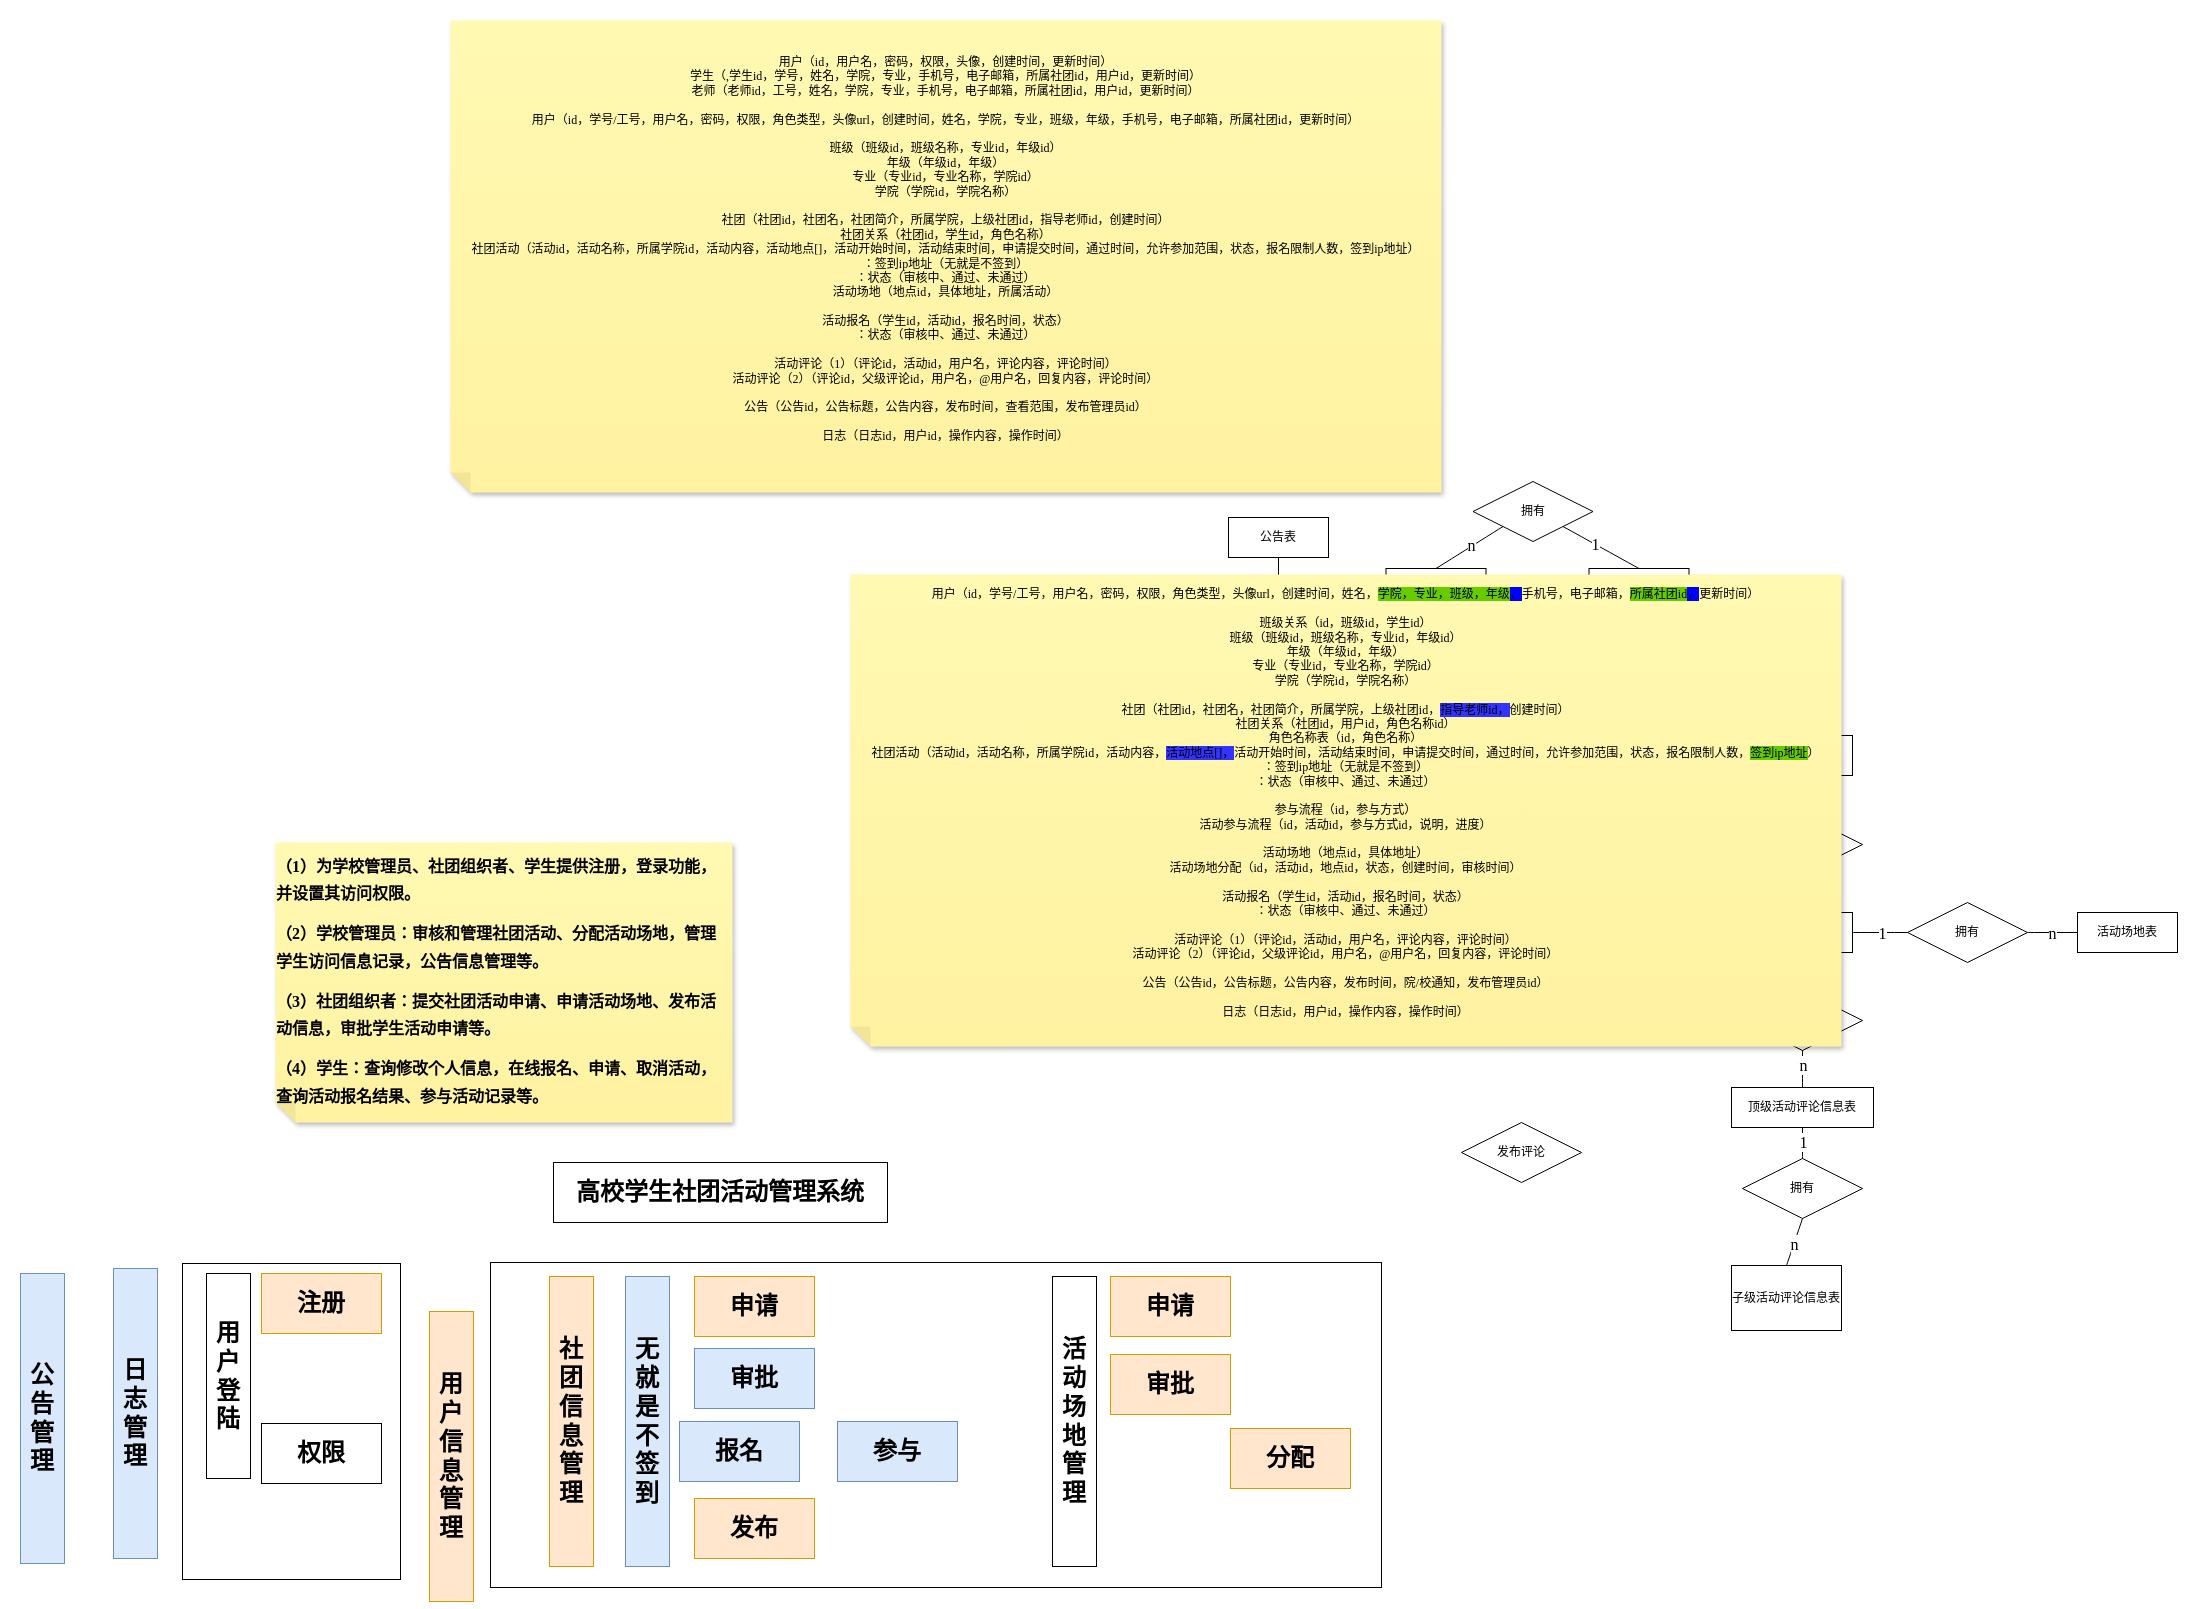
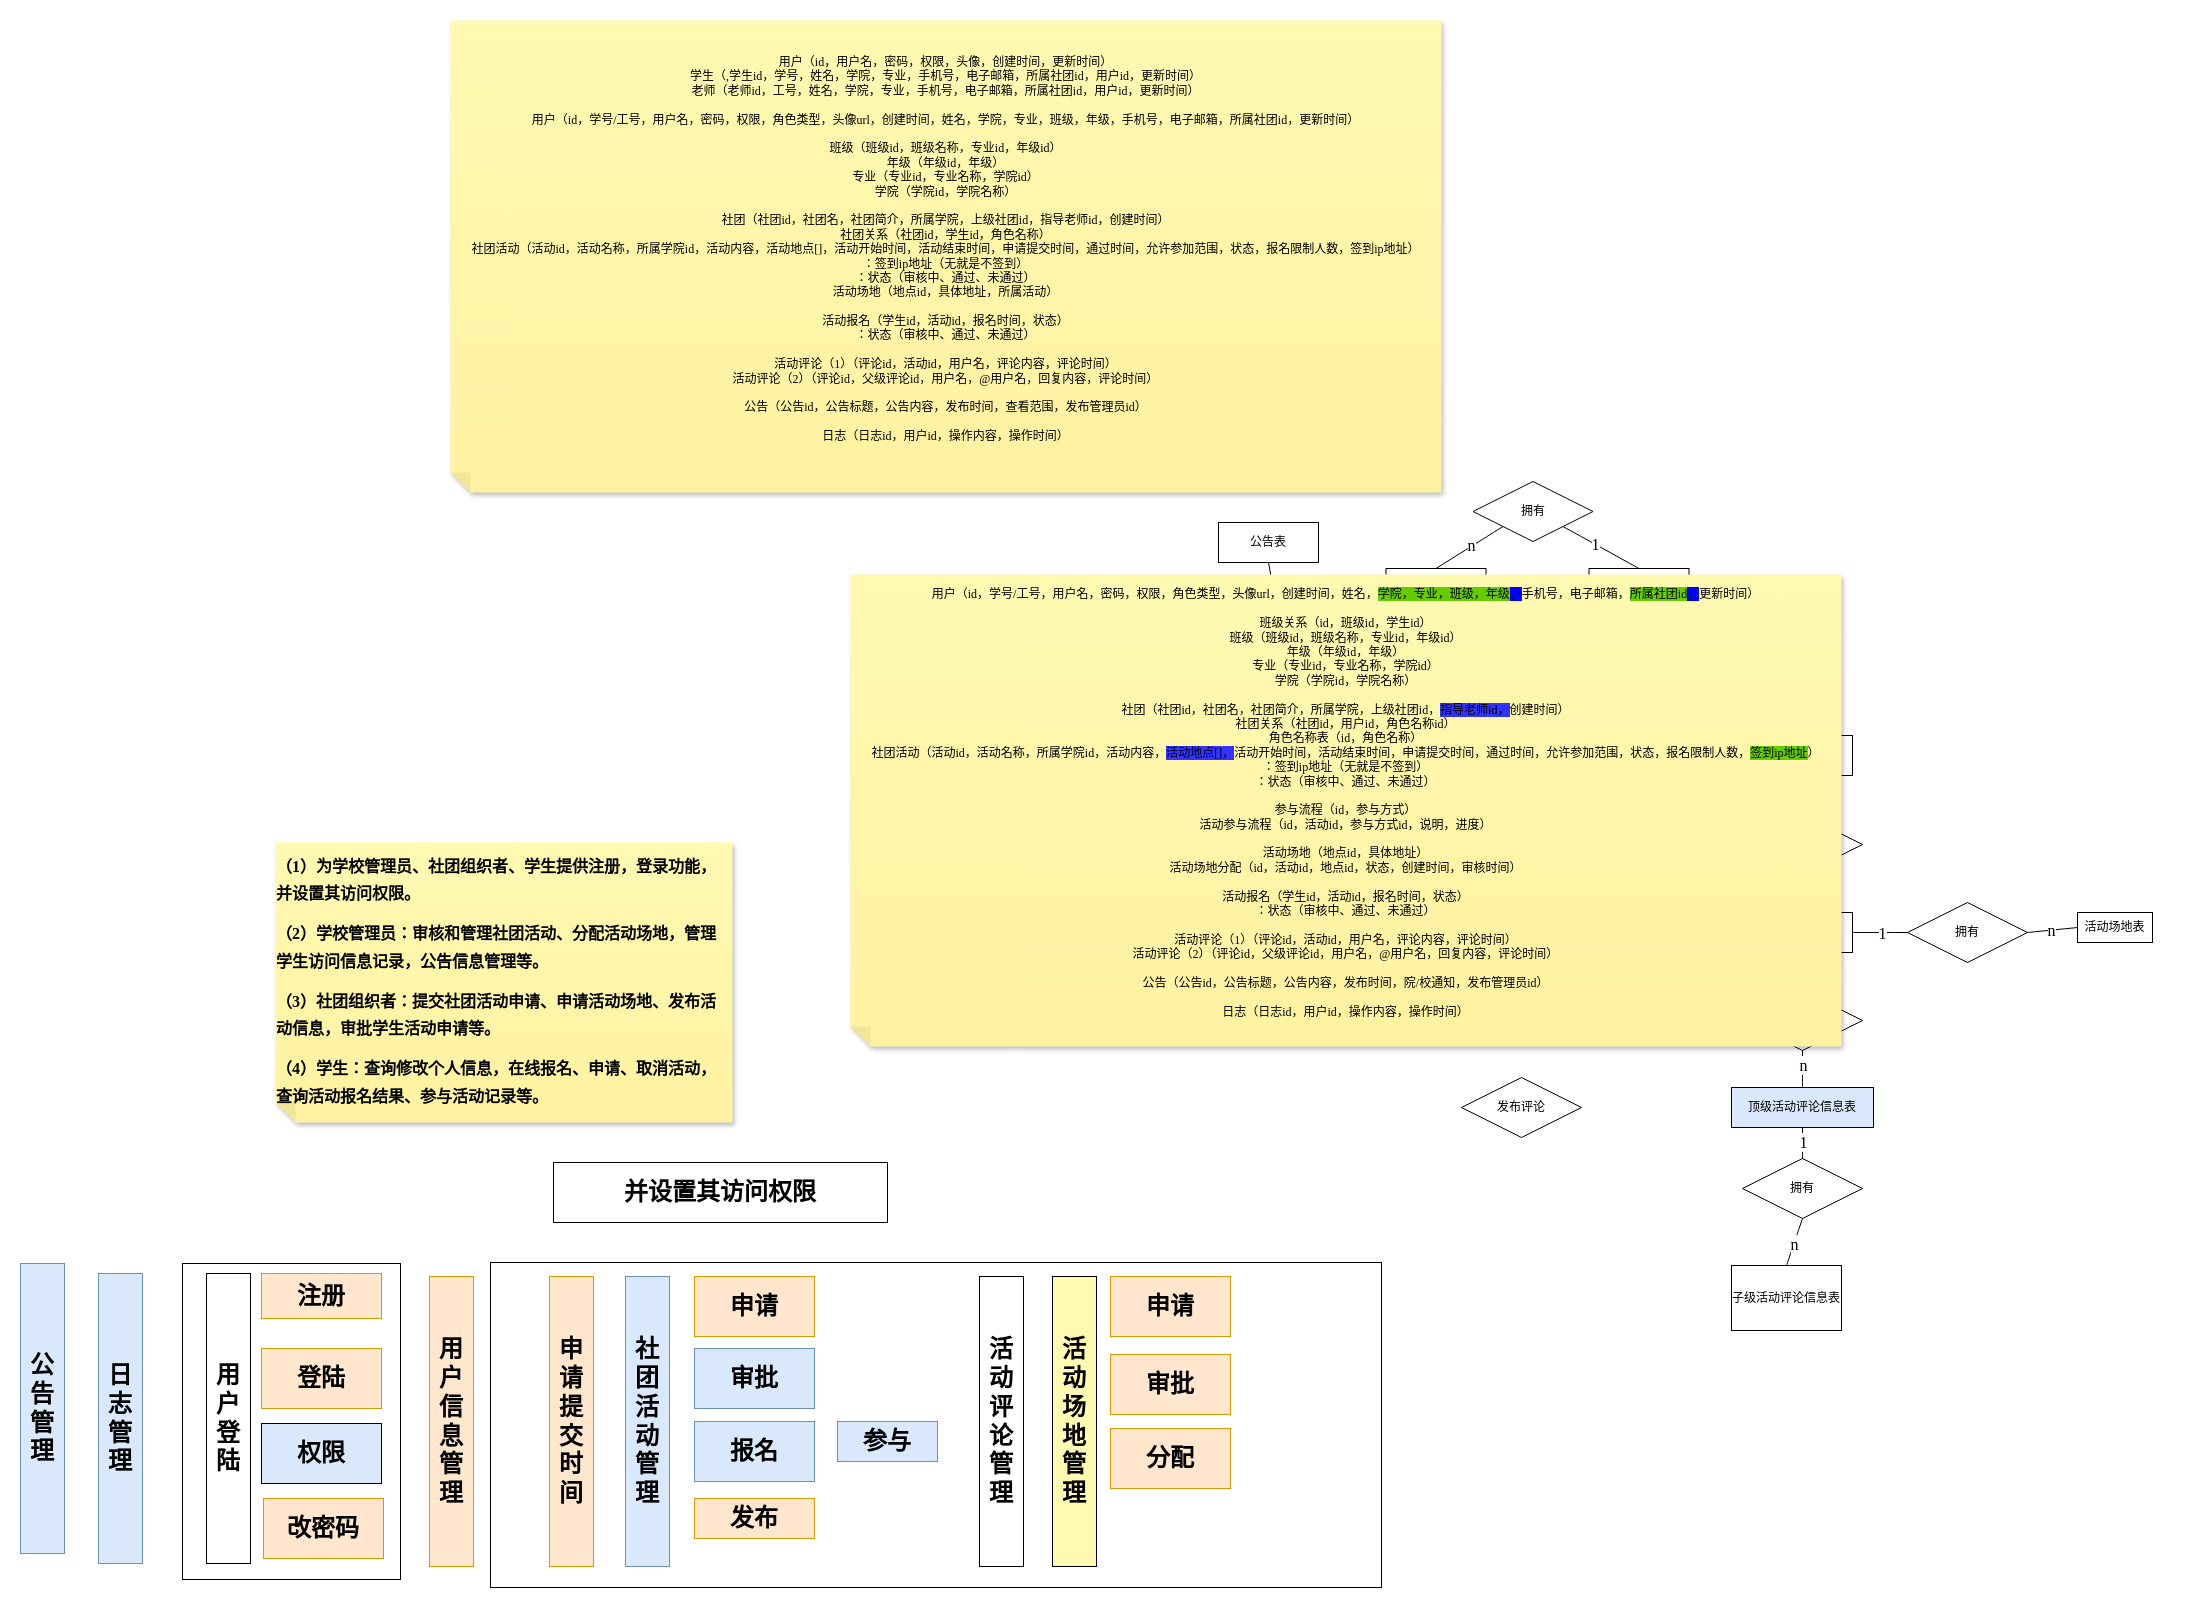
node "公告表": moved (1279, 538) -> (1269, 543)
node "活动场地表": size 100x40 -> 75x30
node "顶级活动评论信息表": fillcolor #ffffff -> #dae8fc
node "发布评论": moved (1522, 1153) -> (1522, 1108)
node "高校学生社团活动管理系统": label "高校学生社团活动管理系统" -> "并设置其访问权限"
node "注册": size 120x60 -> 120x45
node "用户登陆": size 44x205 -> 44x290
node "登陆": added
node "日志管理": moved (136, 1414) -> (121, 1419)
node "公告管理": moved (43, 1419) -> (43, 1409)
node "社团信息管理": label "社团信息管理" -> "申请提交时间"
node "无就是不签到": label "无就是不签到" -> "社团活动管理"
node "活动评论管理": added
node "活动场地管理": fillcolor #ffffff -> #fff9b2
node "报名": moved (740, 1452) -> (755, 1452)
node "参与": size 120x60 -> 100x40
node "权限": fillcolor #ffffff -> #dae8fc
node "用户信息管理": moved (452, 1457) -> (452, 1422)
node "分配": moved (1291, 1459) -> (1171, 1459)
node "改密码": added
node "发布": size 120x60 -> 120x40
